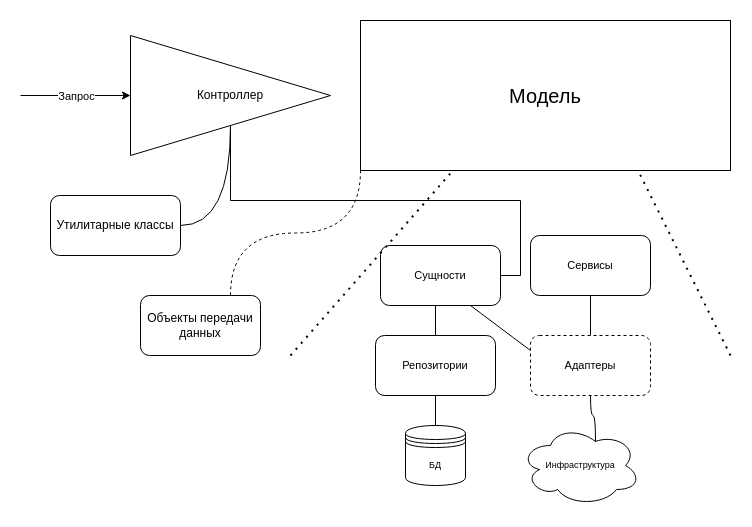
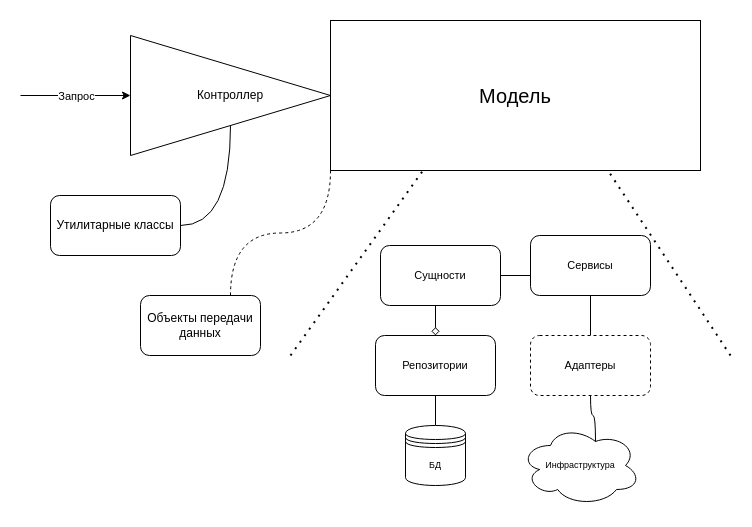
node "Модель": moved (546, 96) -> (516, 96)
edge "Контроллер" -- "Сущности": now "Сервисы" -- "Сущности"
edge "Сущности" -- "Адаптеры": removed
edge "Сущности" -- "Репозитории": arrowhead none -> diamond
